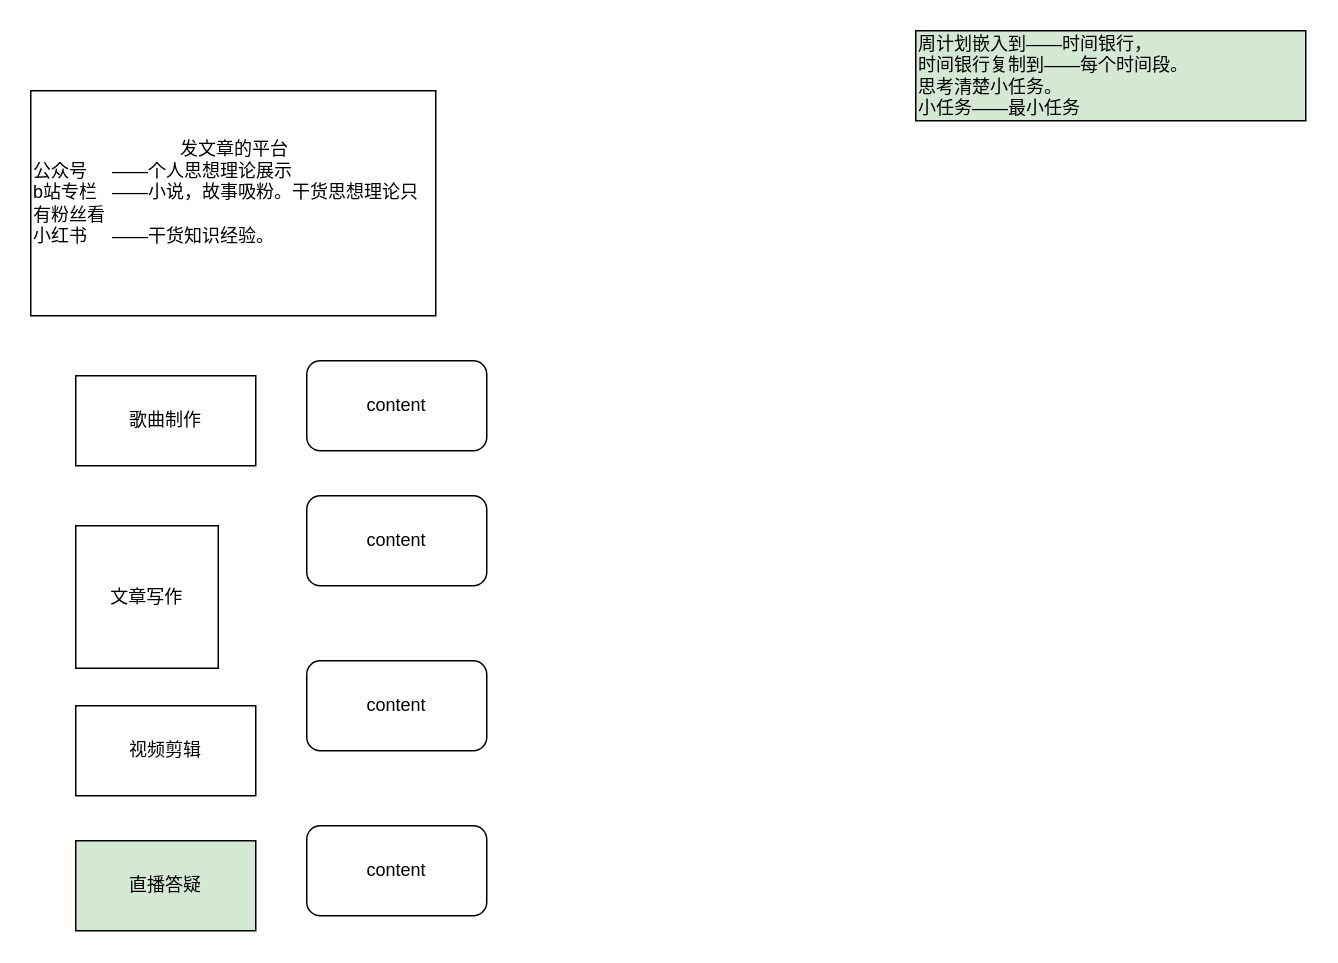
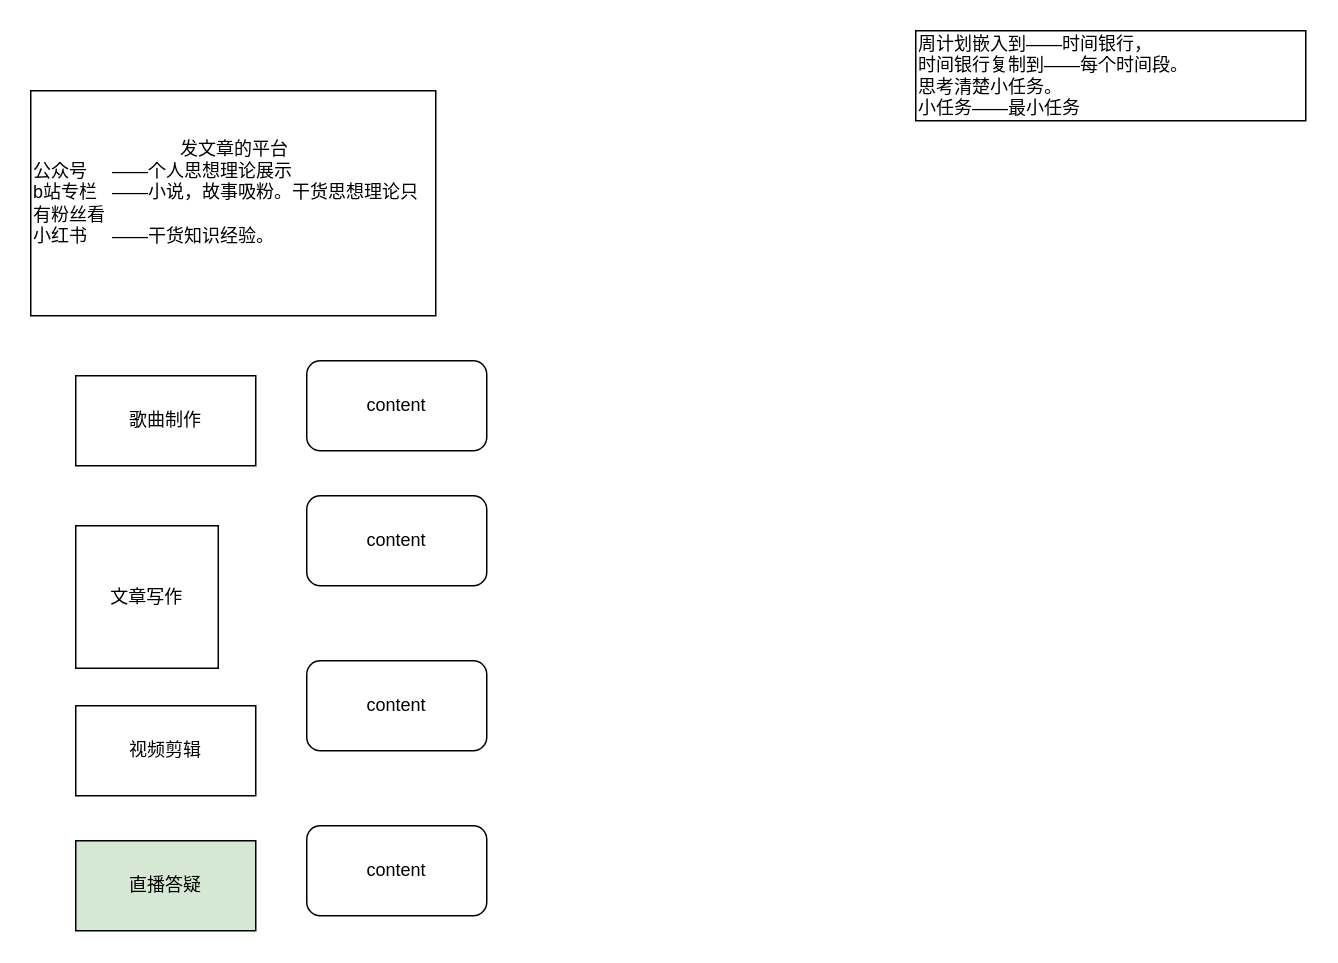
node "周计划嵌入到——时间银行， 时间银行复制到——每个时间段。 思考清楚小任务。 小任务——最小任务": fillcolor #d5e8d4 -> #ffffff
